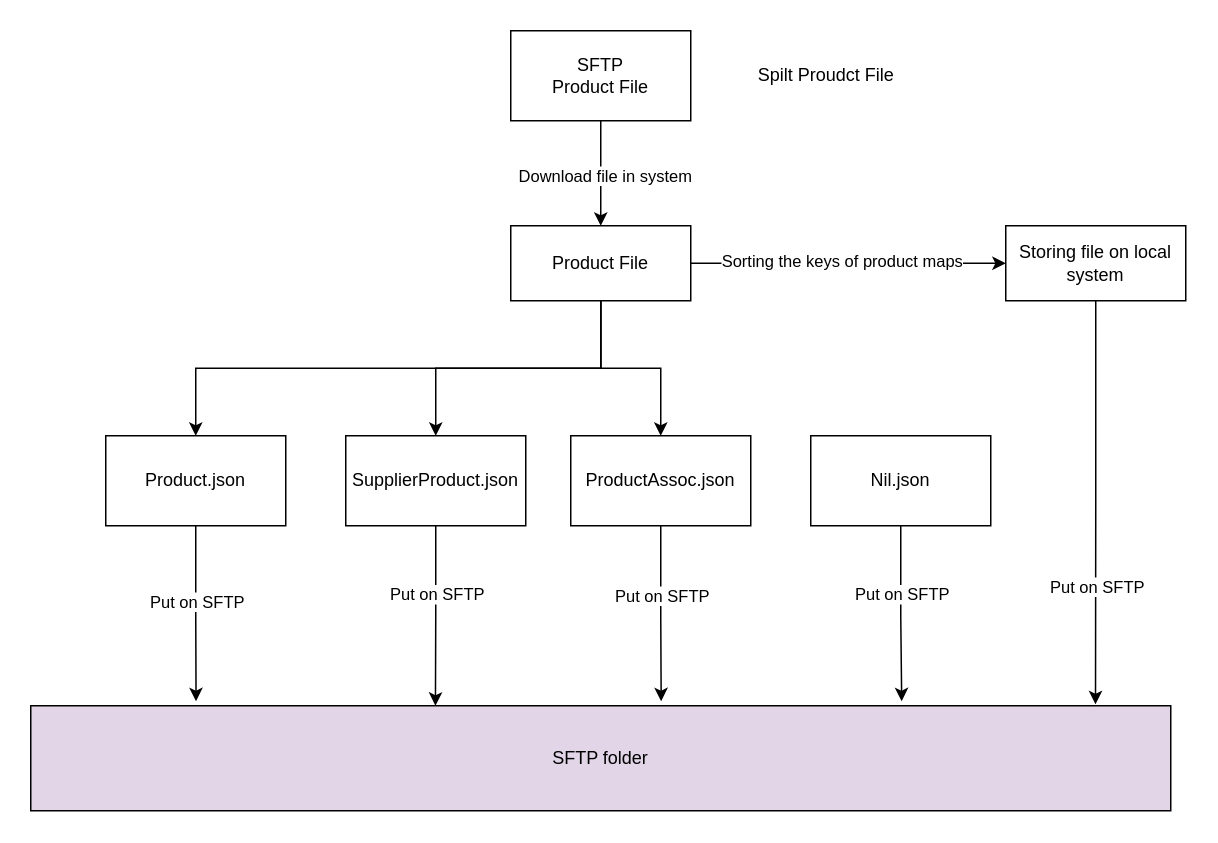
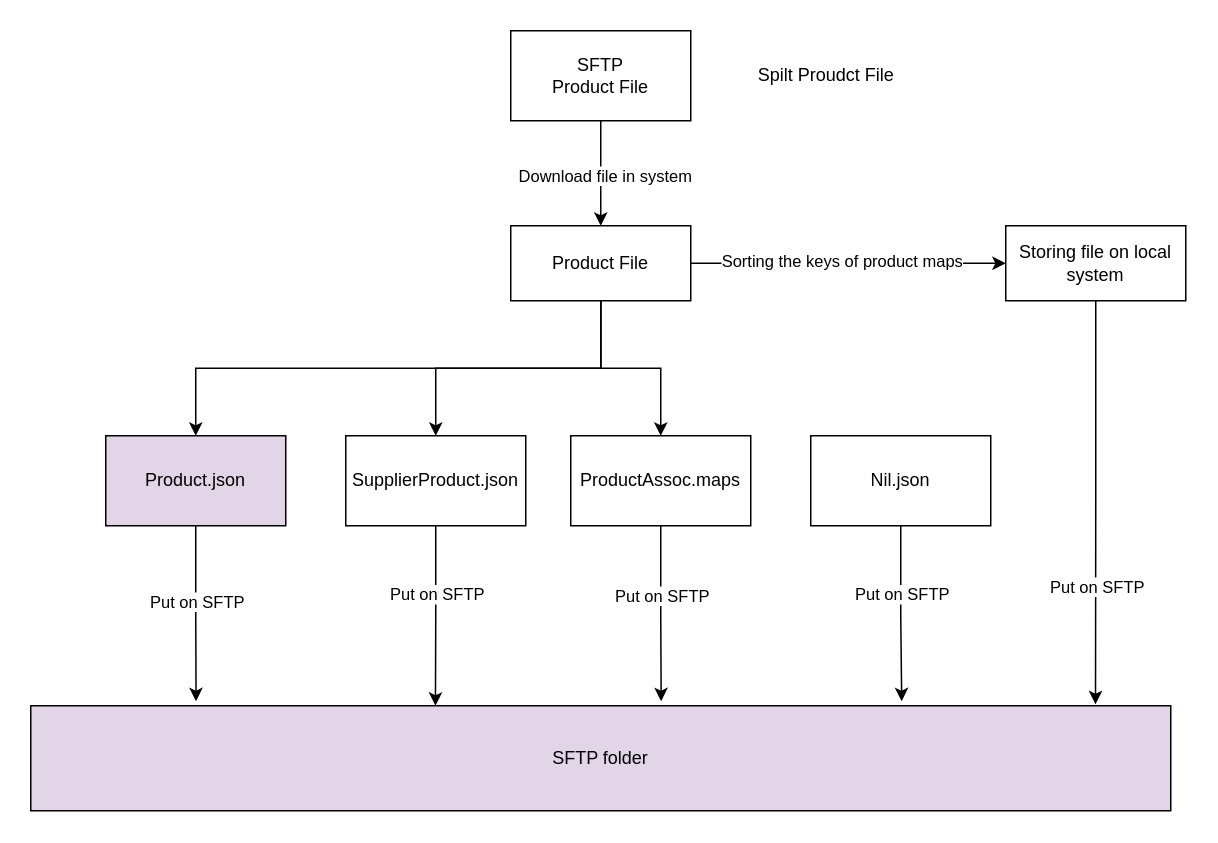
node "Product.json": fillcolor #ffffff -> #e1d5e7
node "ProductAssoc.json": label "ProductAssoc.json" -> "ProductAssoc.maps"
